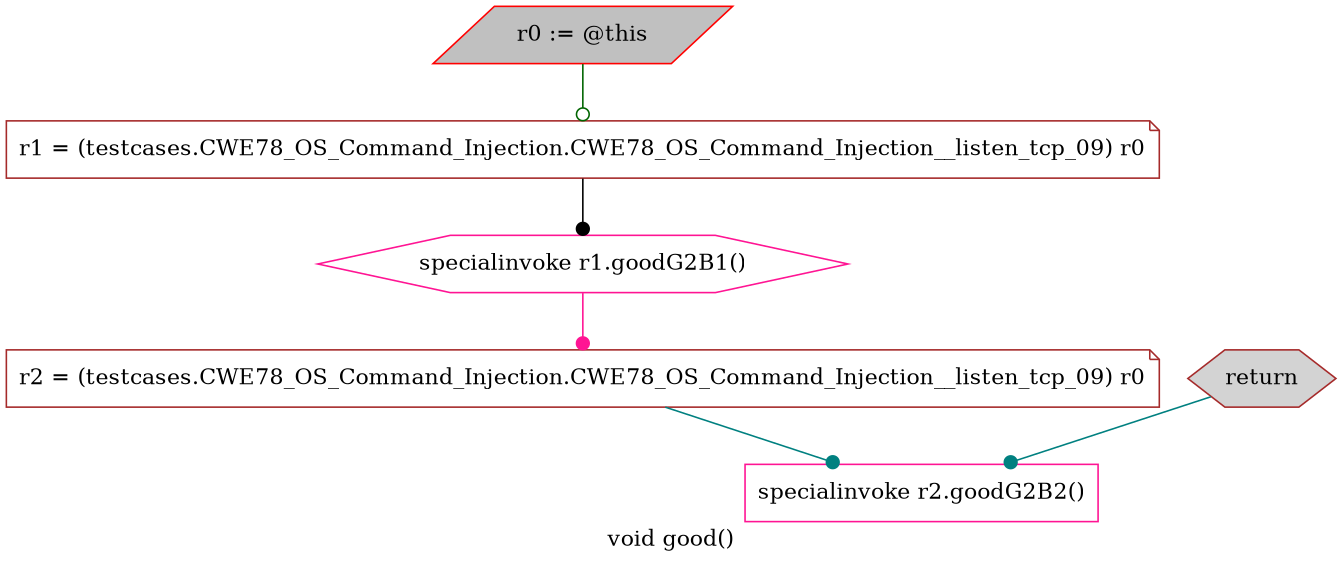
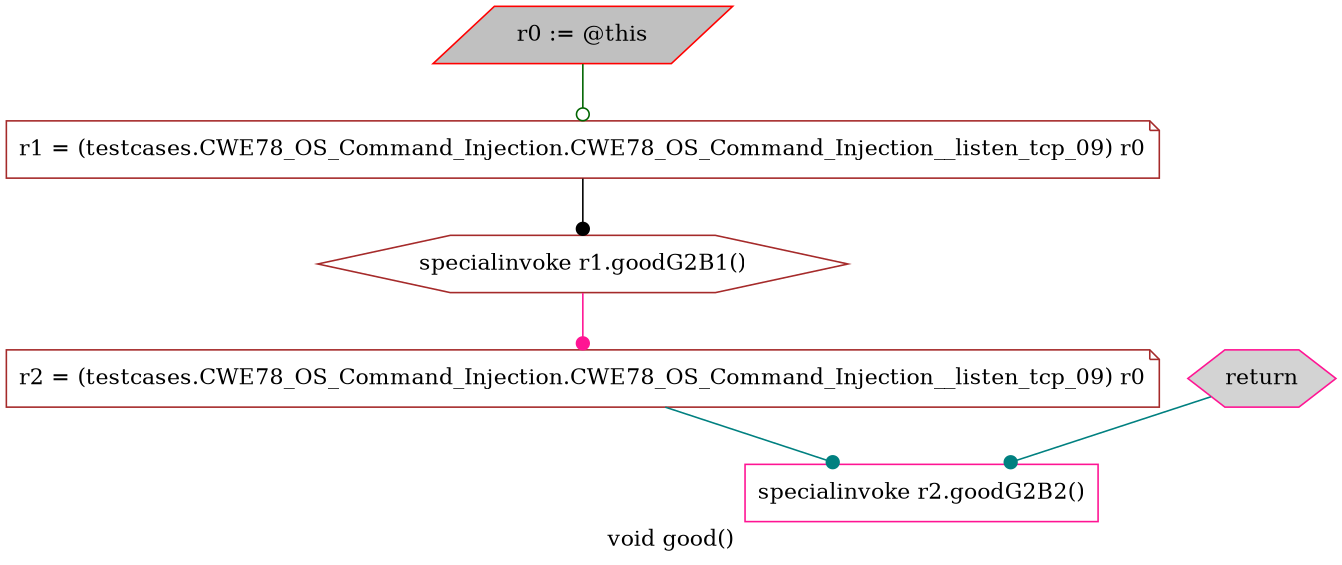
node "specialinvoke r1.goodG2B1()": color deeppink -> brown
node "return": color brown -> deeppink
